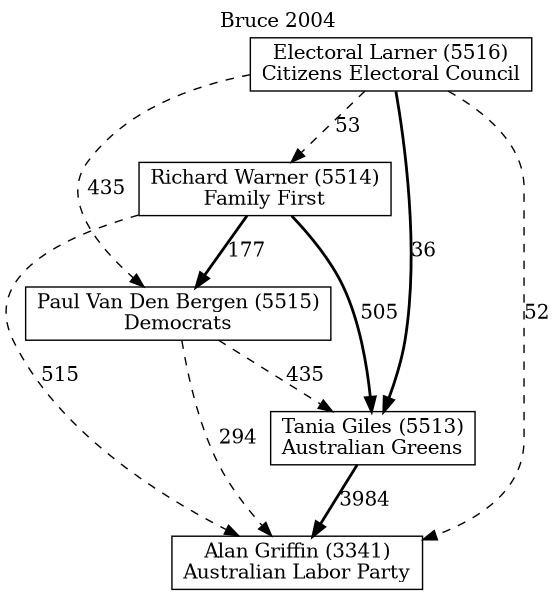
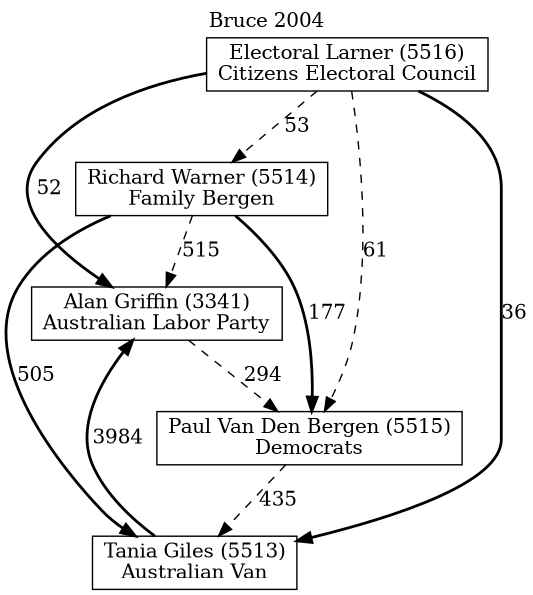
edge "Electoral Larner (5516) Citizens Electoral Council" -> "Paul Van Den Bergen (5515) Democrats": label "435" -> "61"
node "Richard Warner (5514) Family First": label "Richard Warner (5514) Family First" -> "Richard Warner (5514) Family Bergen"
edge "Electoral Larner (5516) Citizens Electoral Council" -> "Alan Griffin (3341) Australian Labor Party": style dashed -> bold
node "Tania Giles (5513) Australian Greens": label "Tania Giles (5513) Australian Greens" -> "Tania Giles (5513) Australian Van"
edge "Paul Van Den Bergen (5515) Democrats" -> "Alan Griffin (3341) Australian Labor Party": reversed
